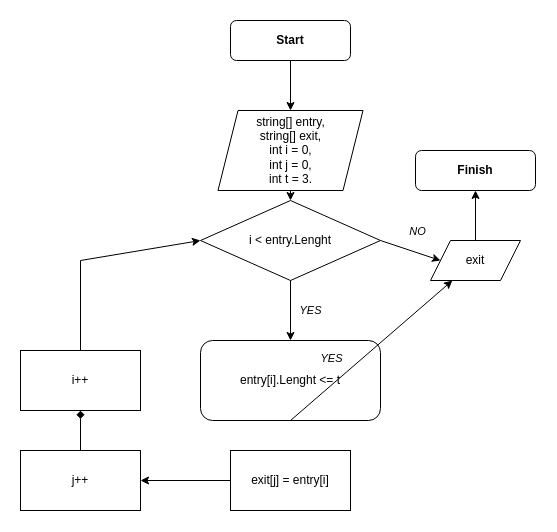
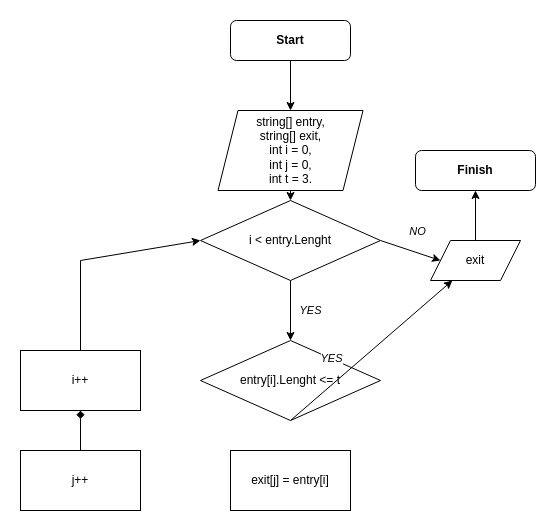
node "entry[i].Lenght <= t": shape rounded rectangle -> diamond
edge "exit[j] = entry[i]" -> "j++": removed
